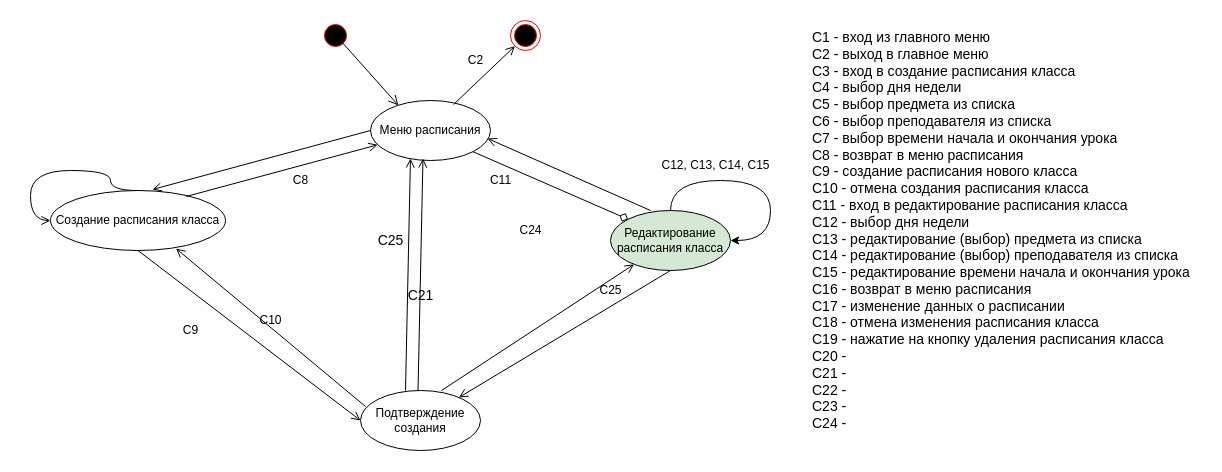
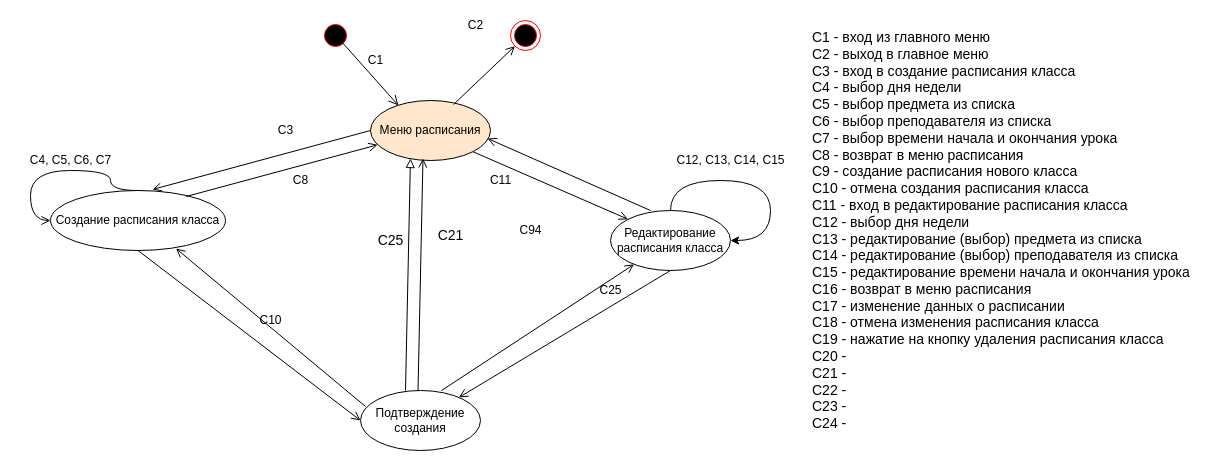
node "С1": added
node "С2": moved (476, 61) -> (476, 26)
node "С3": added
node "Меню расписания": fillcolor #ffffff -> #ffe6cc
node "C4, C5, C6, C7": added
edge "Подтверждение создания" -> "Меню расписания": arrowhead open -> block
node "C12, C13, C14, C15": moved (716, 166) -> (731, 161)
edge "Меню расписания" -> "Редактирование расписания класса": arrowhead diamond -> open
node "С24": label "С24" -> "С94"
node "Редактирование расписания класса": fillcolor #d5e8d4 -> #ffffff
node "С21": moved (421, 296) -> (451, 236)
node "C9": removed
